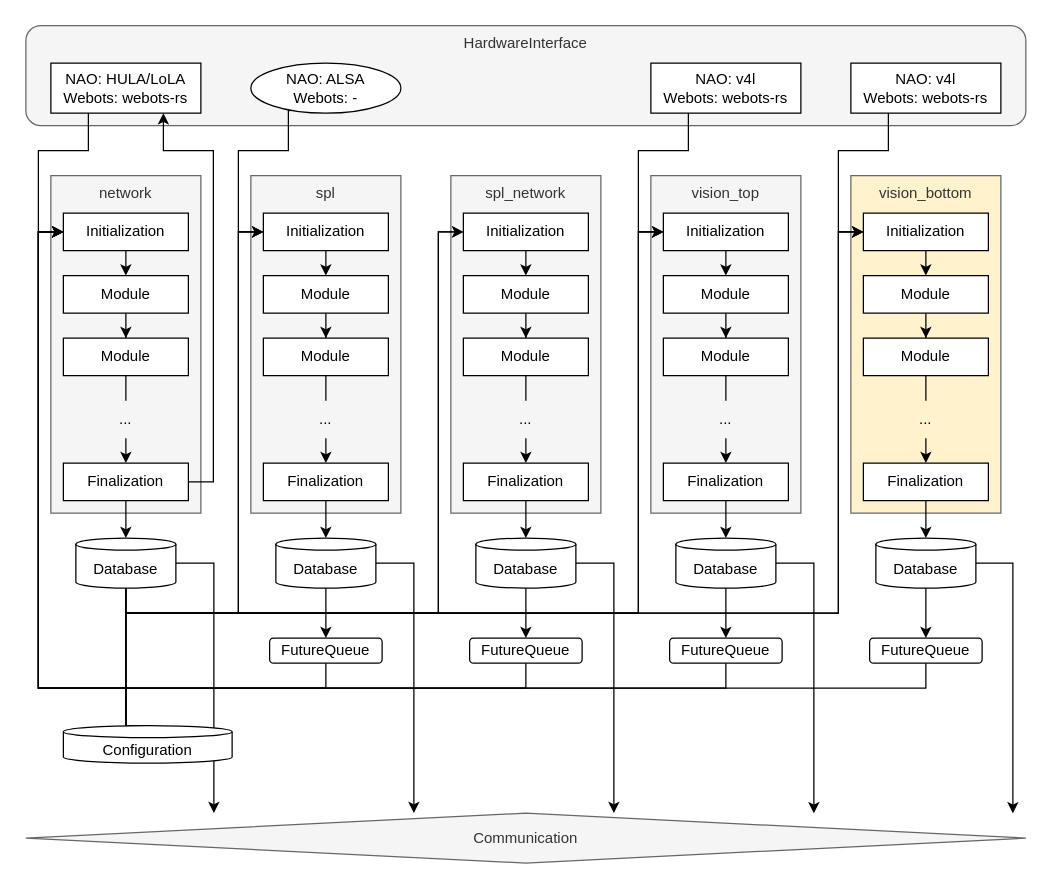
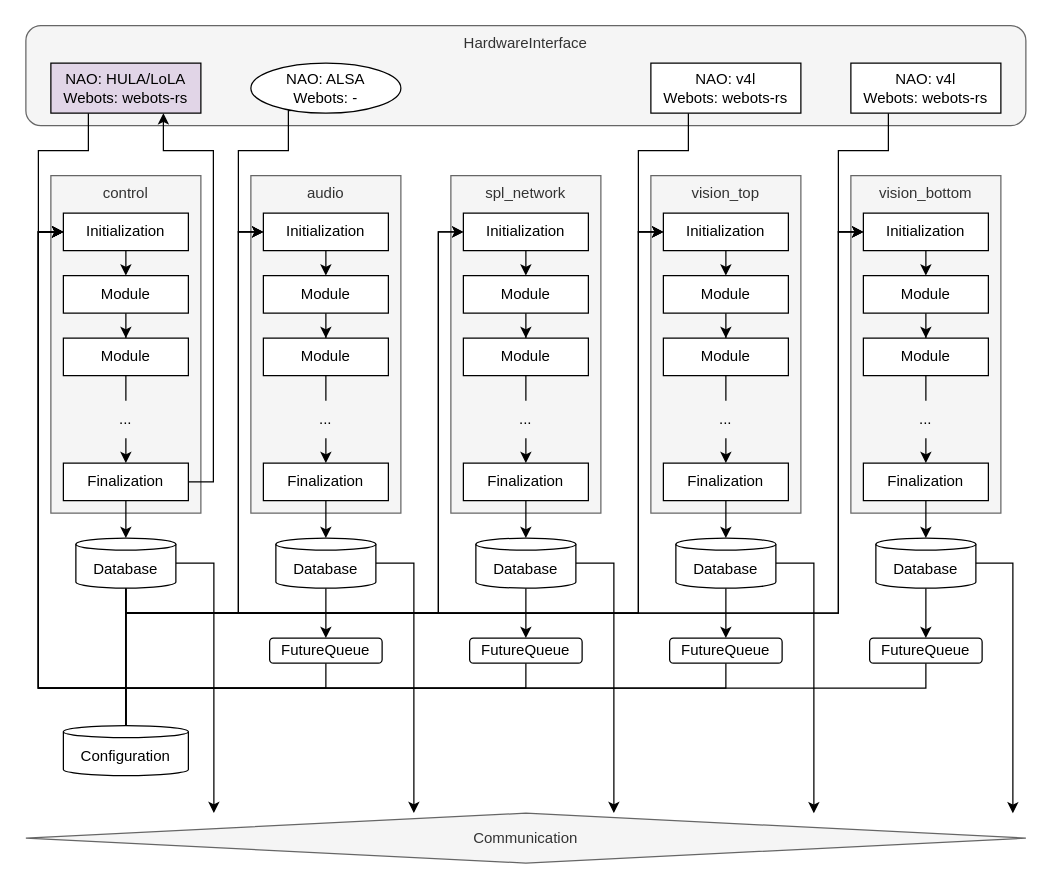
node "NAO: HULA/LoLA Webots: webots-rs": fillcolor #ffffff -> #e1d5e7
node "network": label "network" -> "control"
node "spl": label "spl" -> "audio"
node "vision_bottom": fillcolor #fff2cc -> #f5f5f5
node "Configuration": size 169x38 -> 125x50
